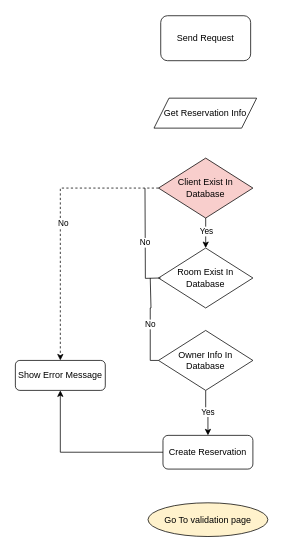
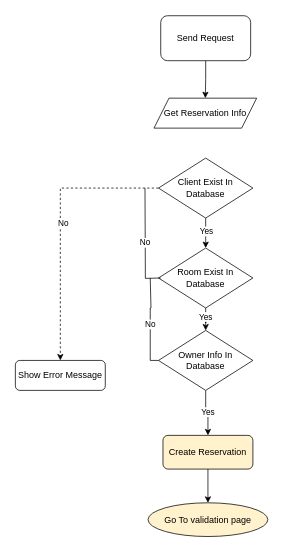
edge "Send Request" -> "Get Reservation Info": added
node "Client Exist In Database": fillcolor #f8cecc -> #ffffff
edge "Room Exist In Database" -> "Owner Info In Database": added, label "Yes"
edge "Create Reservation" -> "Show Error Message": now "Create Reservation" -> "Go To validation page"
node "Create Reservation": fillcolor #ffffff -> #fff2cc
